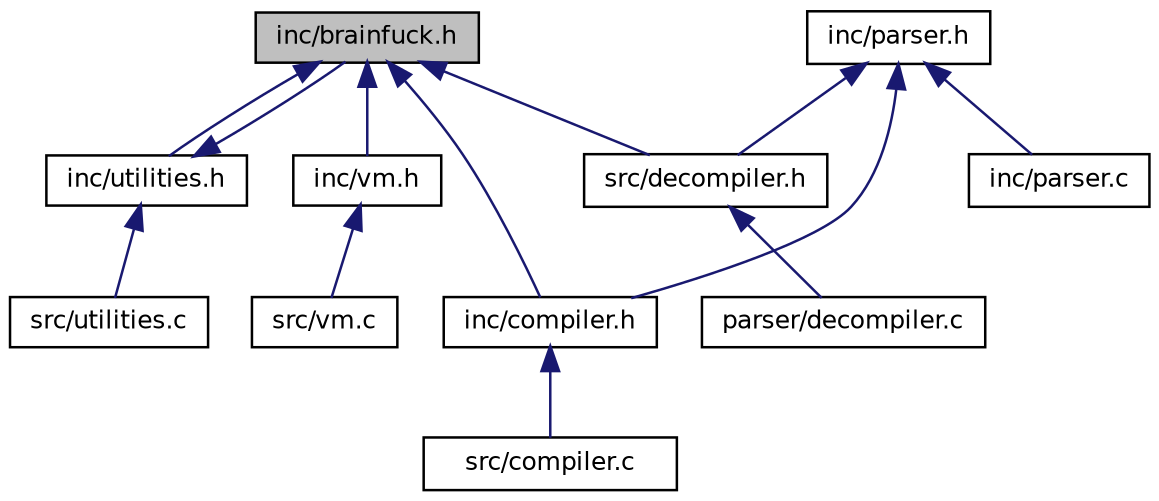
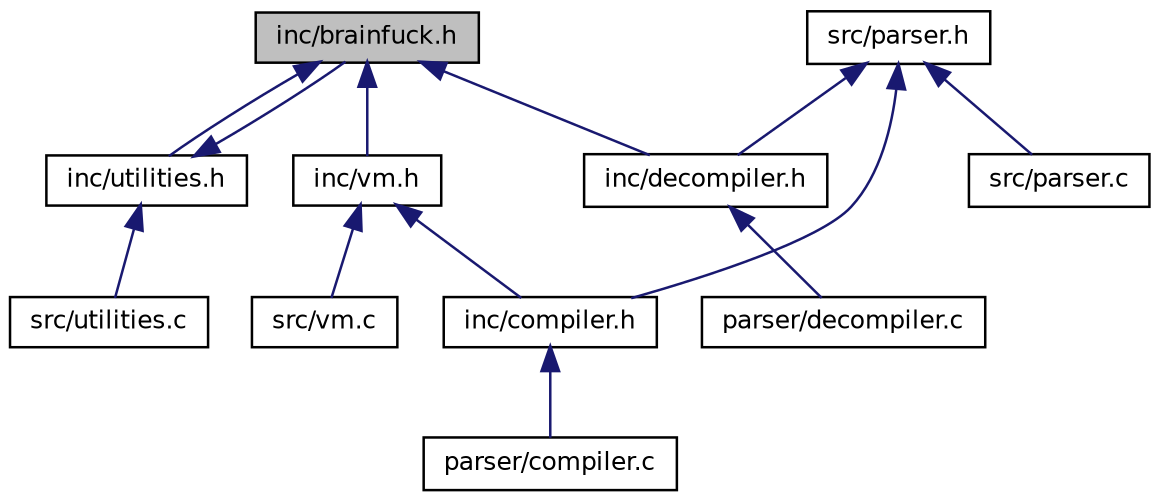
node "inc/parser.h": label "inc/parser.h" -> "src/parser.h"
node "src/decompiler.h": label "src/decompiler.h" -> "inc/decompiler.h"
node "inc/parser.c": label "inc/parser.c" -> "src/parser.c"
edge "inc/compiler.h" -> "inc/brainfuck.h": now "inc/compiler.h" -> "inc/vm.h"
node "src/compiler.c": label "src/compiler.c" -> "parser/compiler.c"
